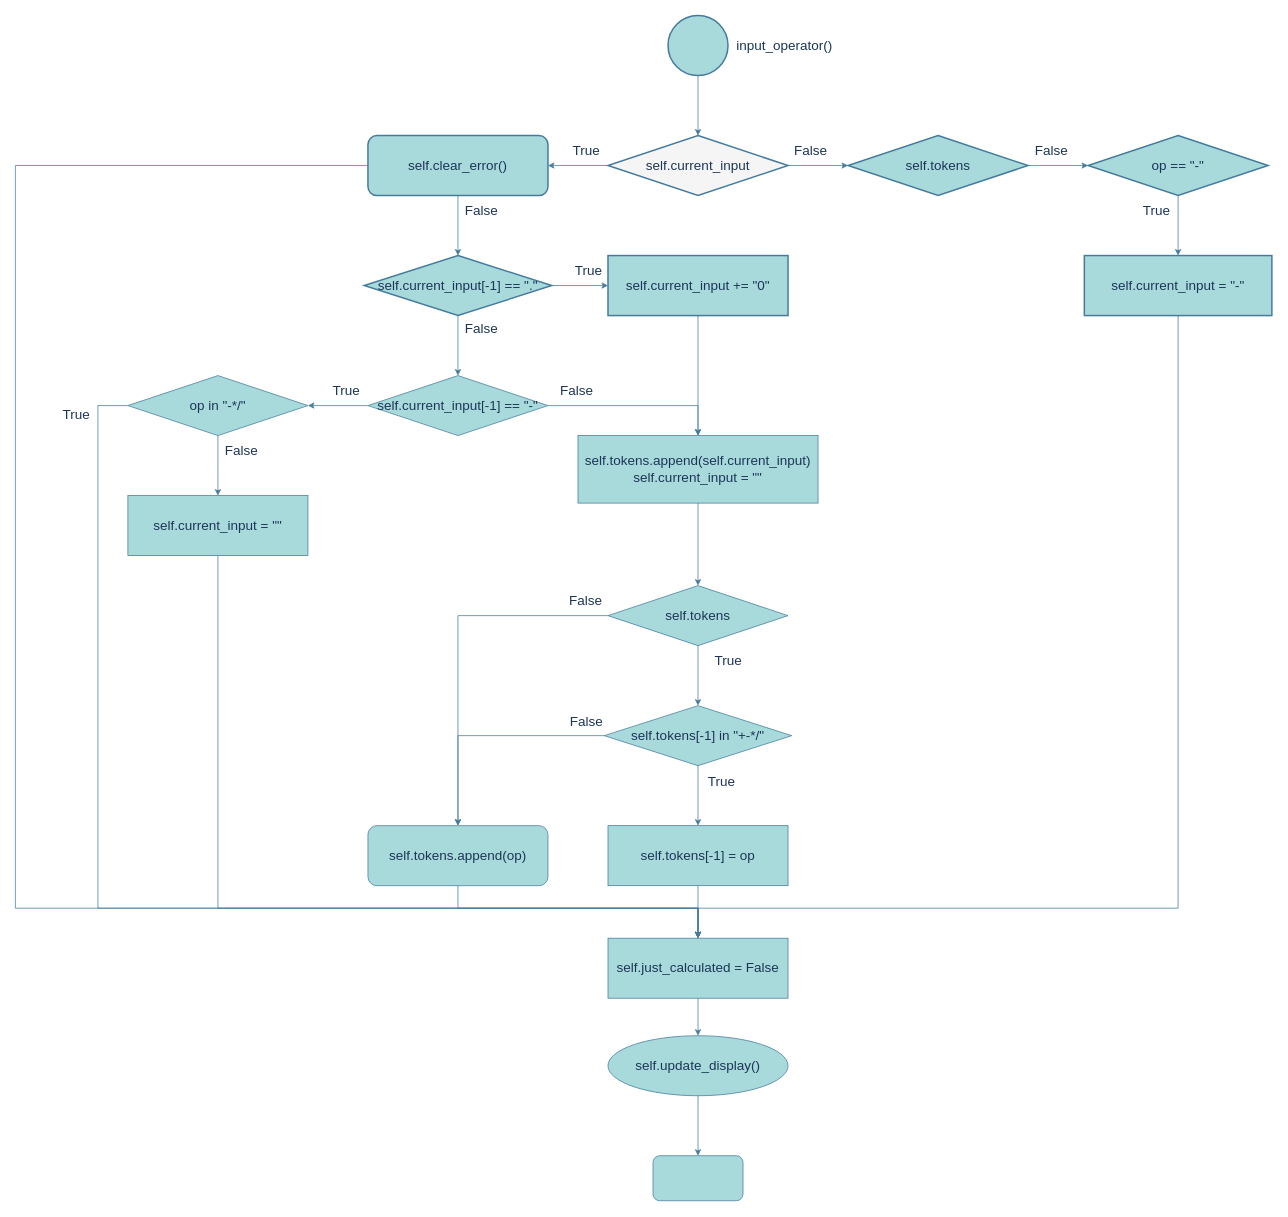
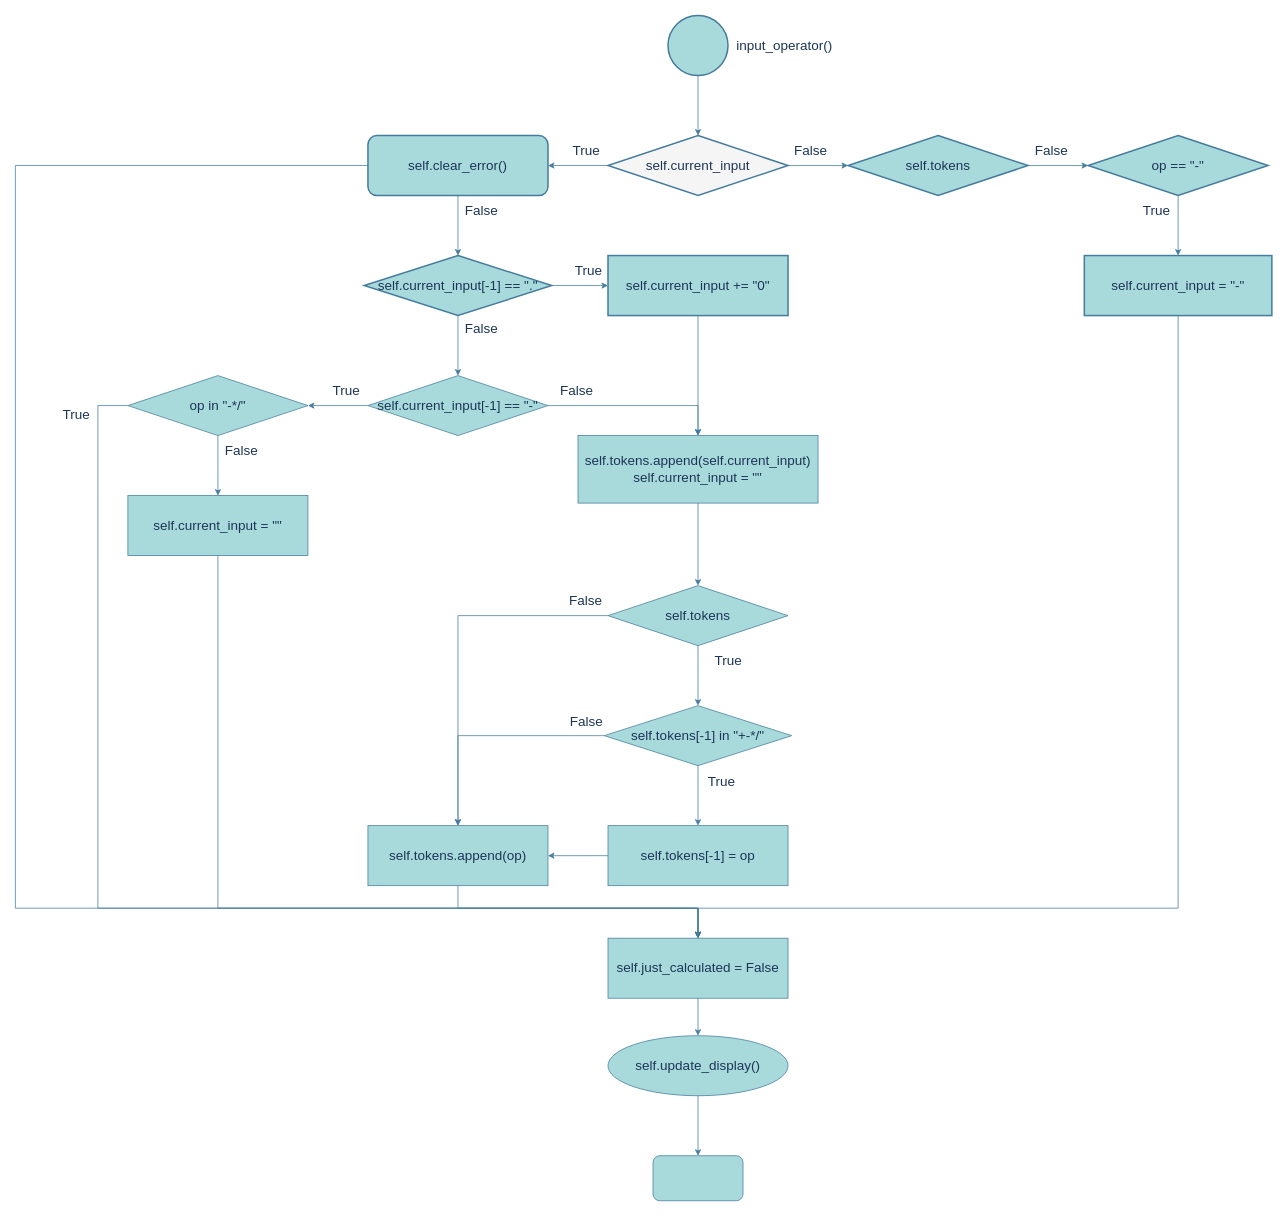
node "self.tokens.append(op)": shape rounded rectangle -> rectangle
edge "self.tokens[-1] = op" -> "self.just_calculated = False": now "self.tokens[-1] = op" -> "self.tokens.append(op)"
